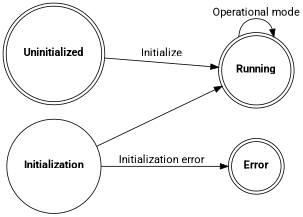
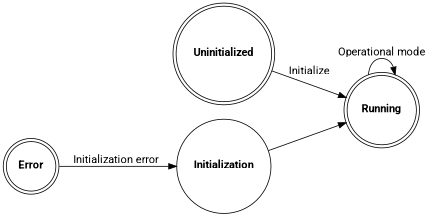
edge "Initialization" -> "Error": reversed
